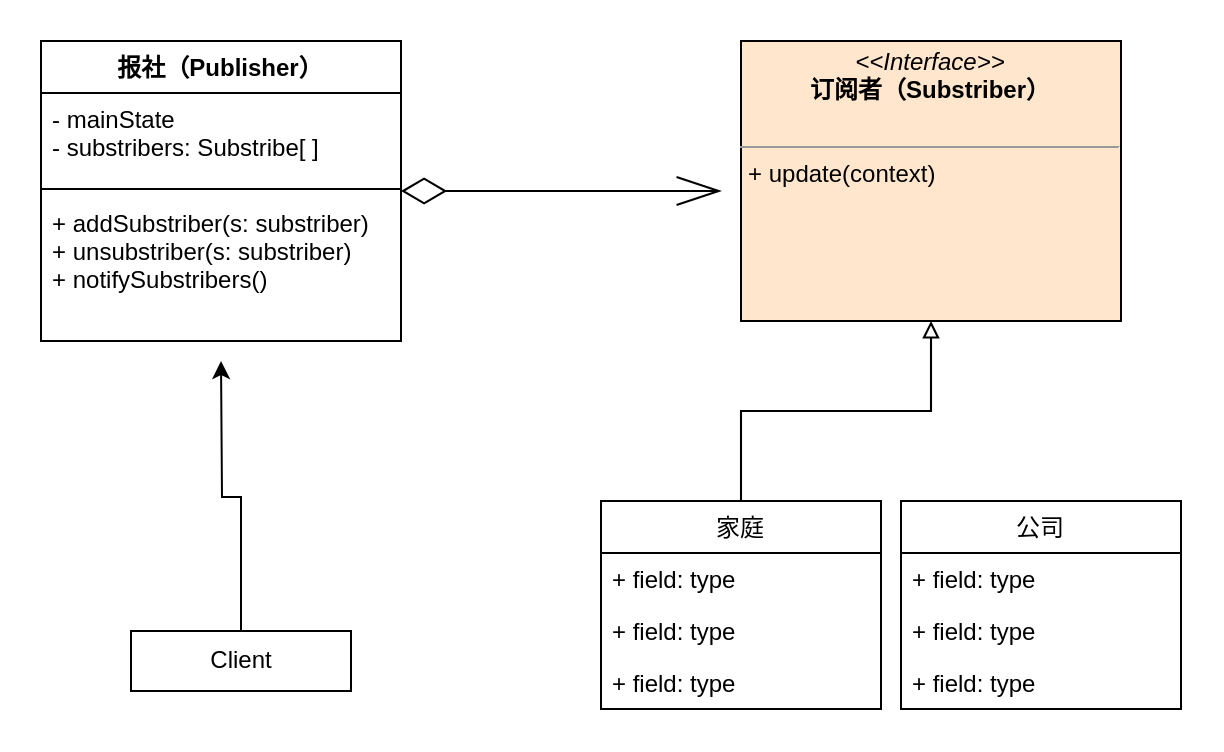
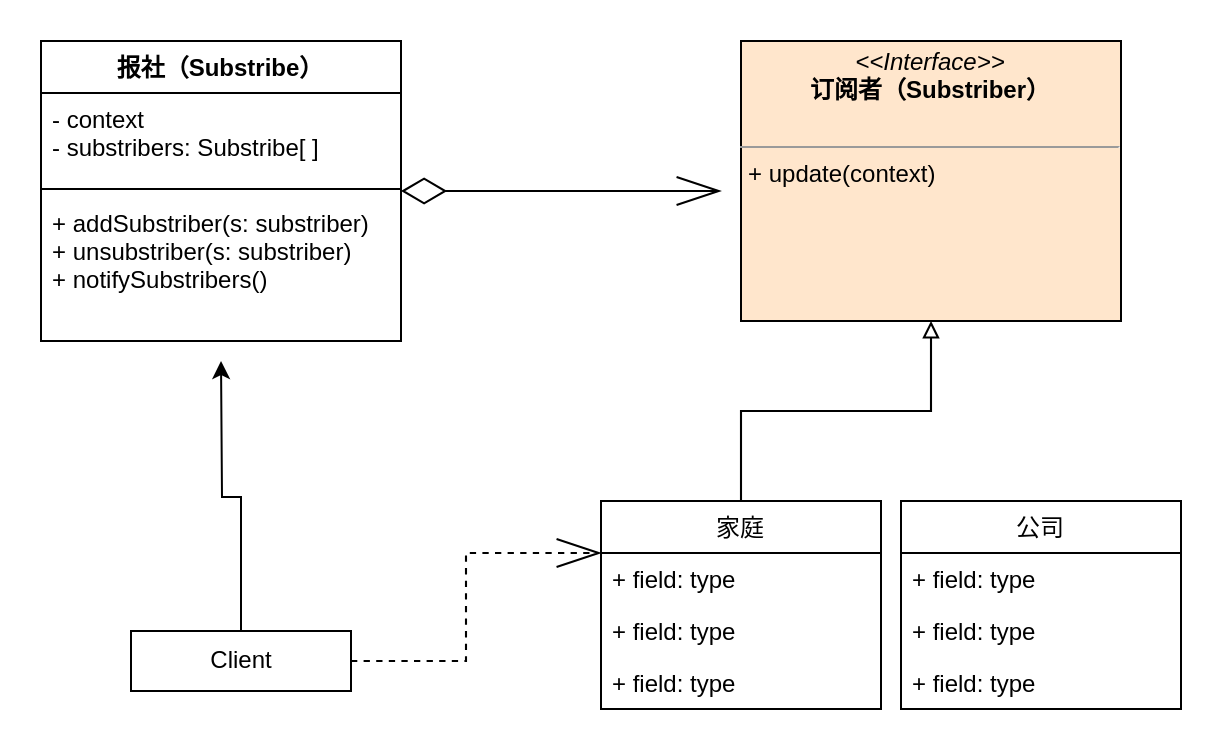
node "报社（Publisher）": label "报社（Publisher）" -> "报社（Substribe）"
node "- mainState - substribers: Substribe[ ]": label "- mainState - substribers: Substribe[ ]" -> "- context - substribers: Substribe[ ]"
edge "Client" -> "家庭": added
